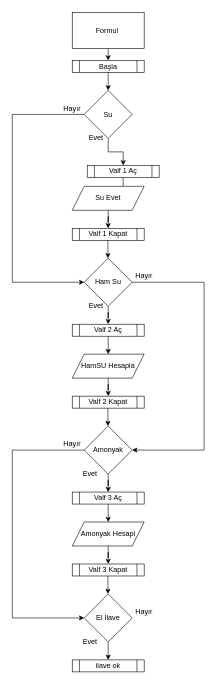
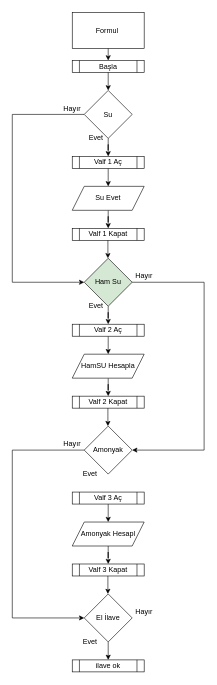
node "Valf 1 Aç": moved (123, 171) -> (108, 162)
node "Ham Su": fillcolor #ffffff -> #d5e8d4
edge "Amonyak" -> "Valf 3 Aç": removed
